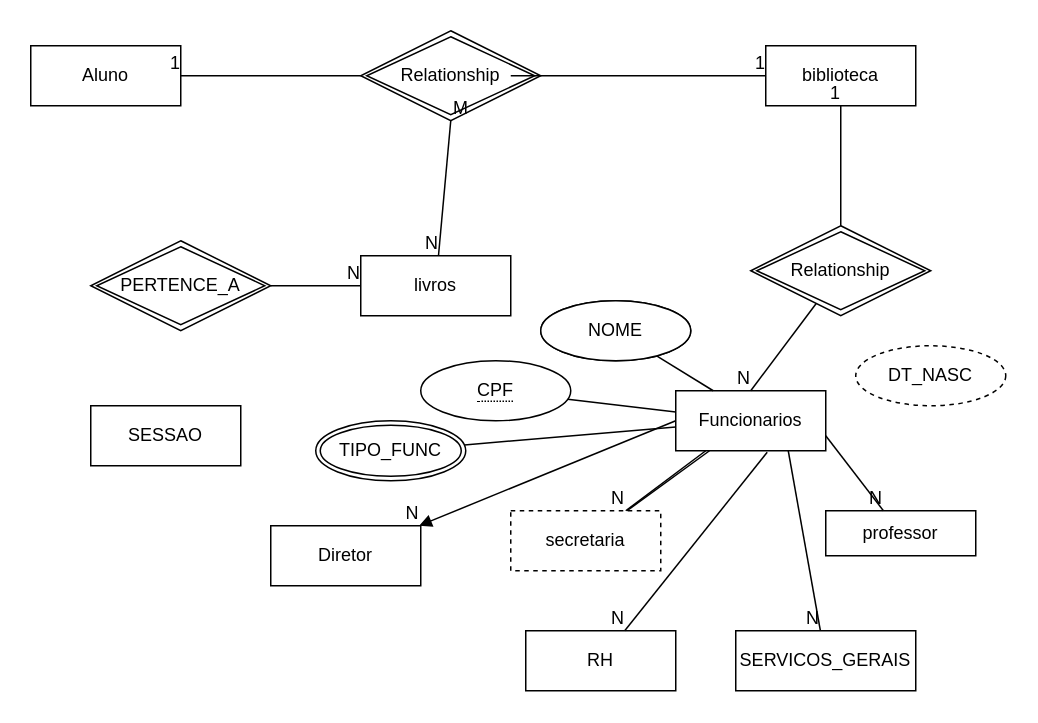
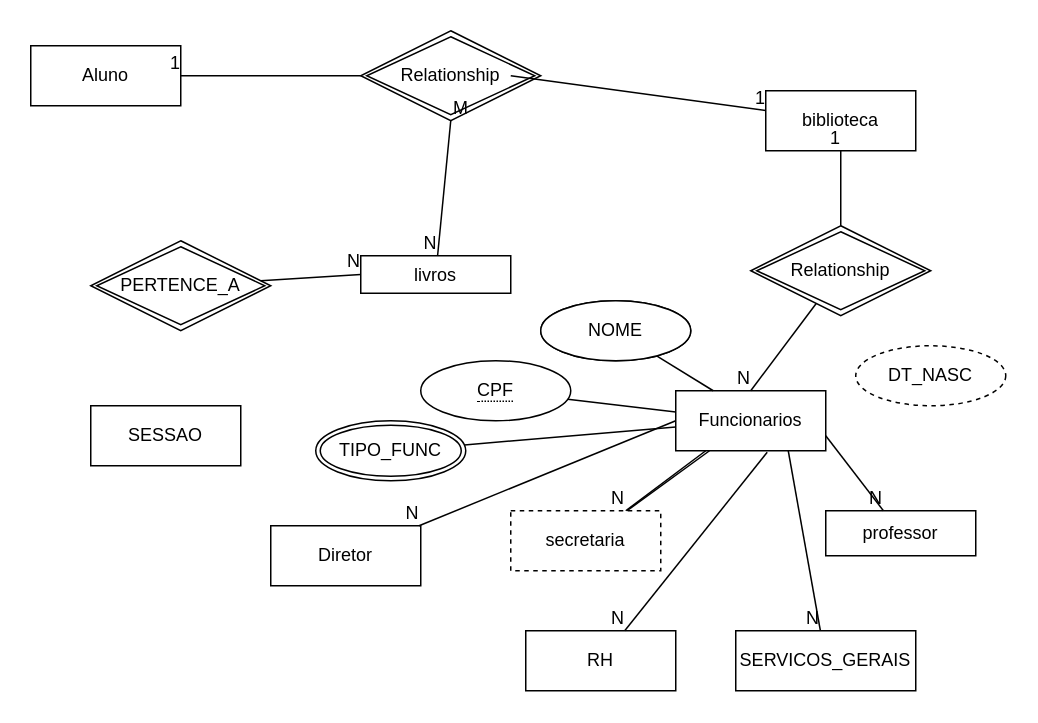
node "biblioteca": moved (841, 76) -> (841, 121)
node "livros": size 150x60 -> 150x38
edge "Funcionarios" -> "Diretor": arrowhead block -> none
